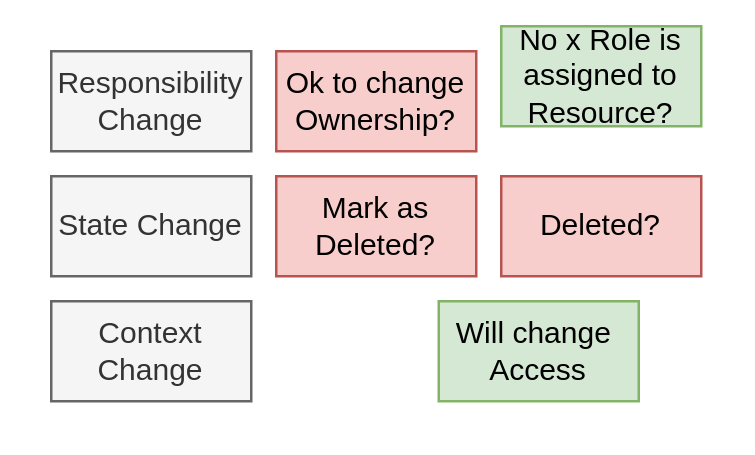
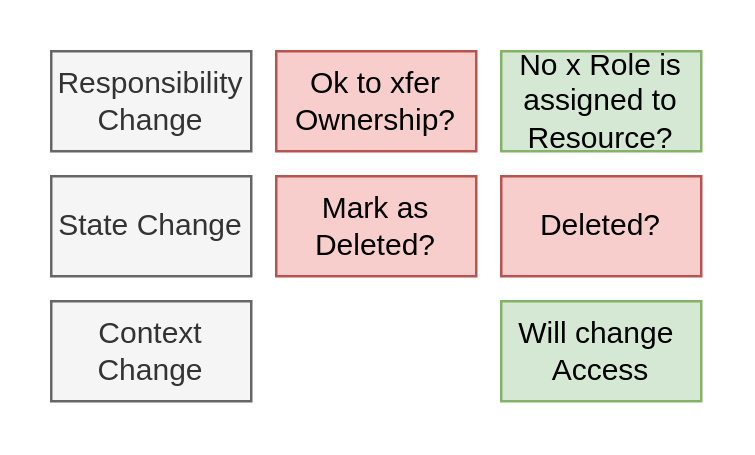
node "No x Role is assigned to Resource?": moved (601, 76) -> (601, 101)
node "Ok to change Ownership?": label "Ok to change Ownership?" -> "Ok to xfer Ownership?"
node "Will change Access": moved (539, 351) -> (601, 351)
